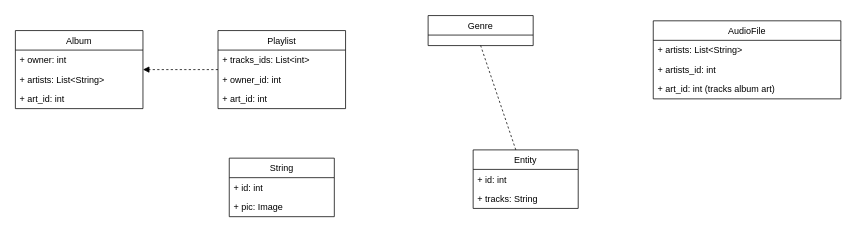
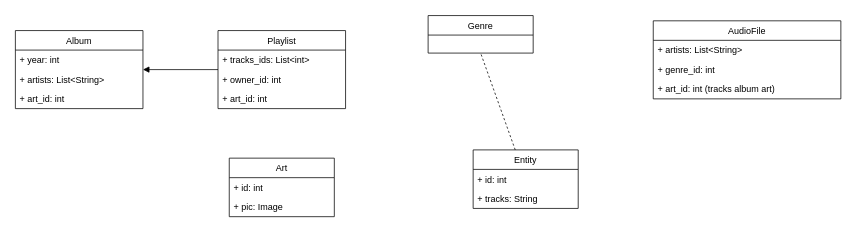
node "Genre": size 105x30 -> 105x38
node "+ owner: int": label "+ owner: int" -> "+ year: int"
edge "Playlist" -> "Album": style dashed -> solid
node "+ artists_id: int": label "+ artists_id: int" -> "+ genre_id: int"
node "String": label "String" -> "Art"
